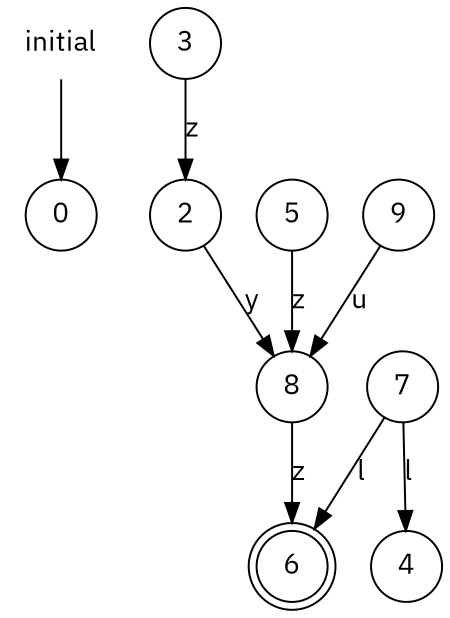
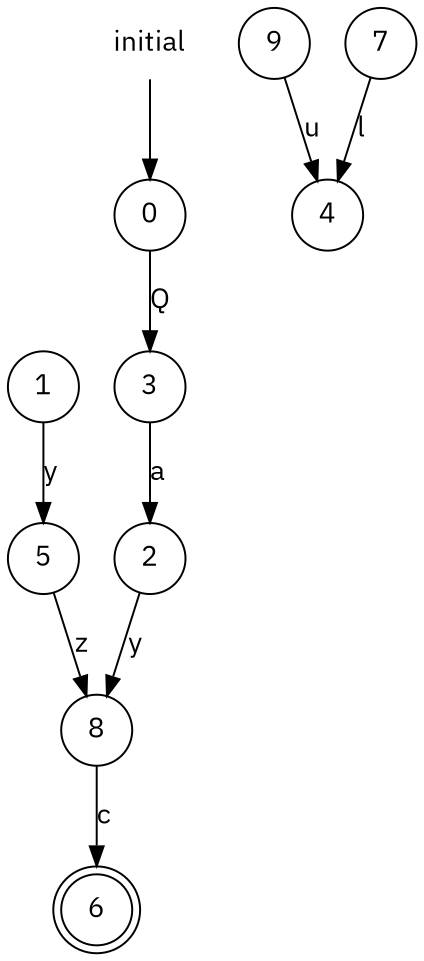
edge "3" -> "2": label "z" -> "a"
edge "0" -> "3": added, label "Q"
edge "9" -> "8": now "9" -> "4"
node "1": added
edge "7" -> "6": removed, label "l"
edge "8" -> "6": label "z" -> "c"
